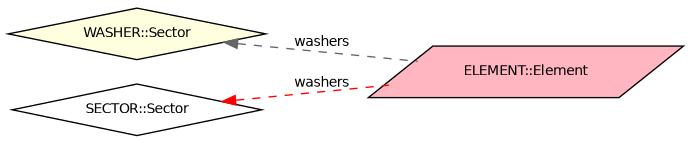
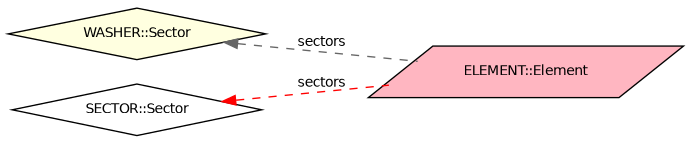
edge "ELEMENT::Element" -> "WASHER::Sector": label " washers" -> " sectors"
edge "ELEMENT::Element" -> "SECTOR::Sector": label " washers" -> " sectors"
